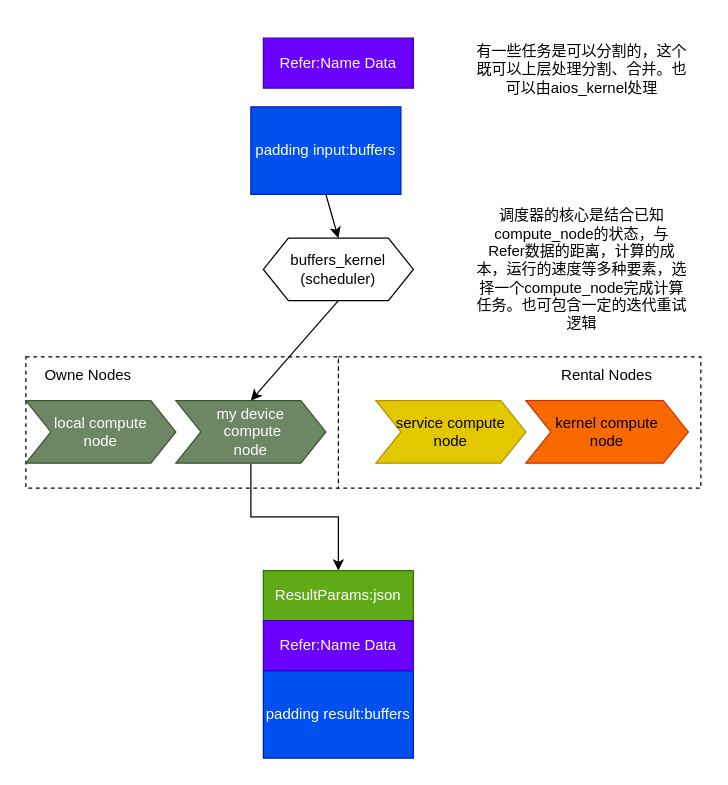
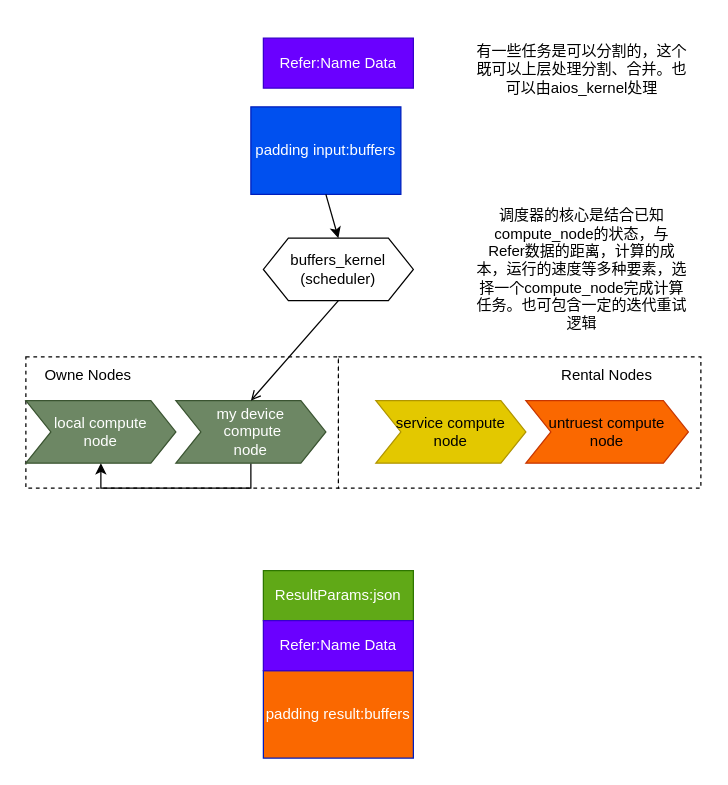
edge "buffers_kernel (scheduler)" -> "my device compute node": arrowhead classic -> open
node "kernel compute node": label "kernel compute node" -> "untruest compute node"
edge "my device compute node" -> "ResultParams:json": now "my device compute node" -> "local compute node"
node "padding result:buffers": fillcolor #0050ef -> #fa6800
